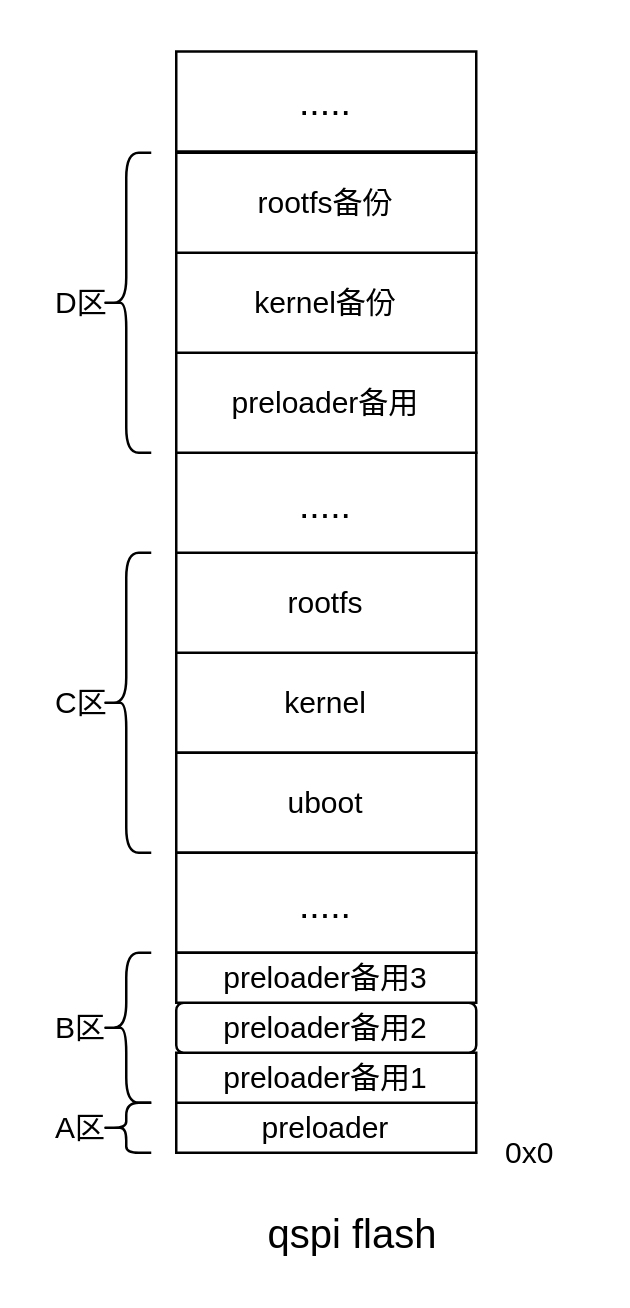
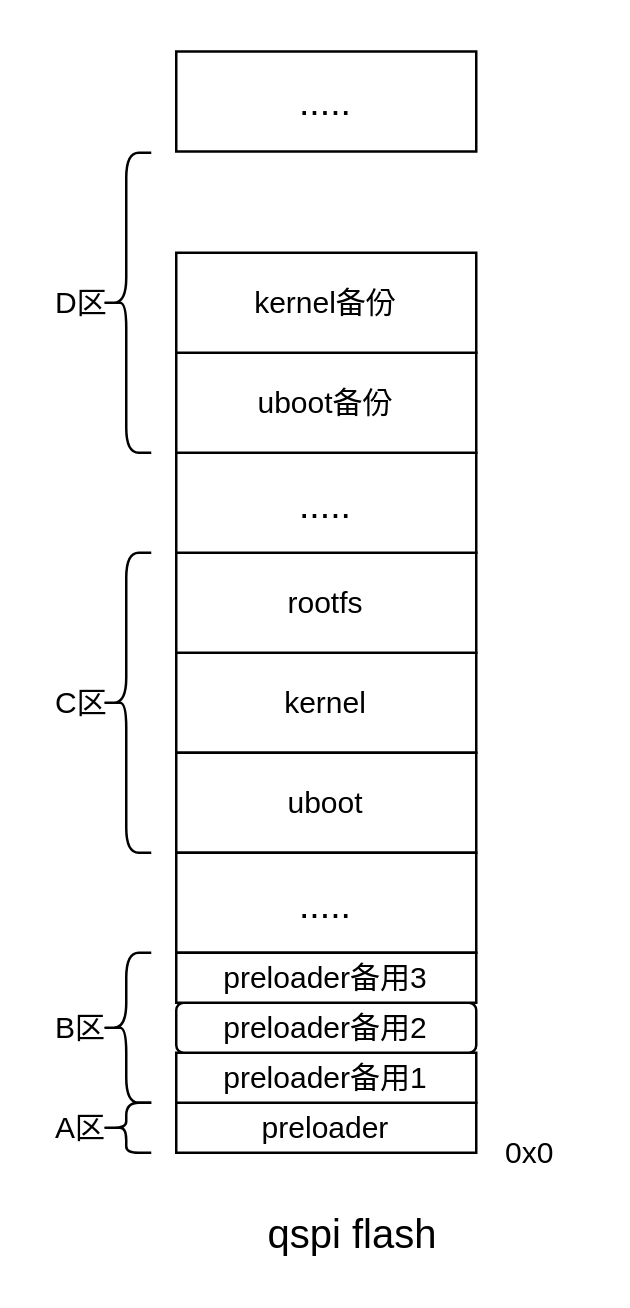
node "rootfs备份": removed
node "preloader备用": label "preloader备用" -> "uboot备份"
